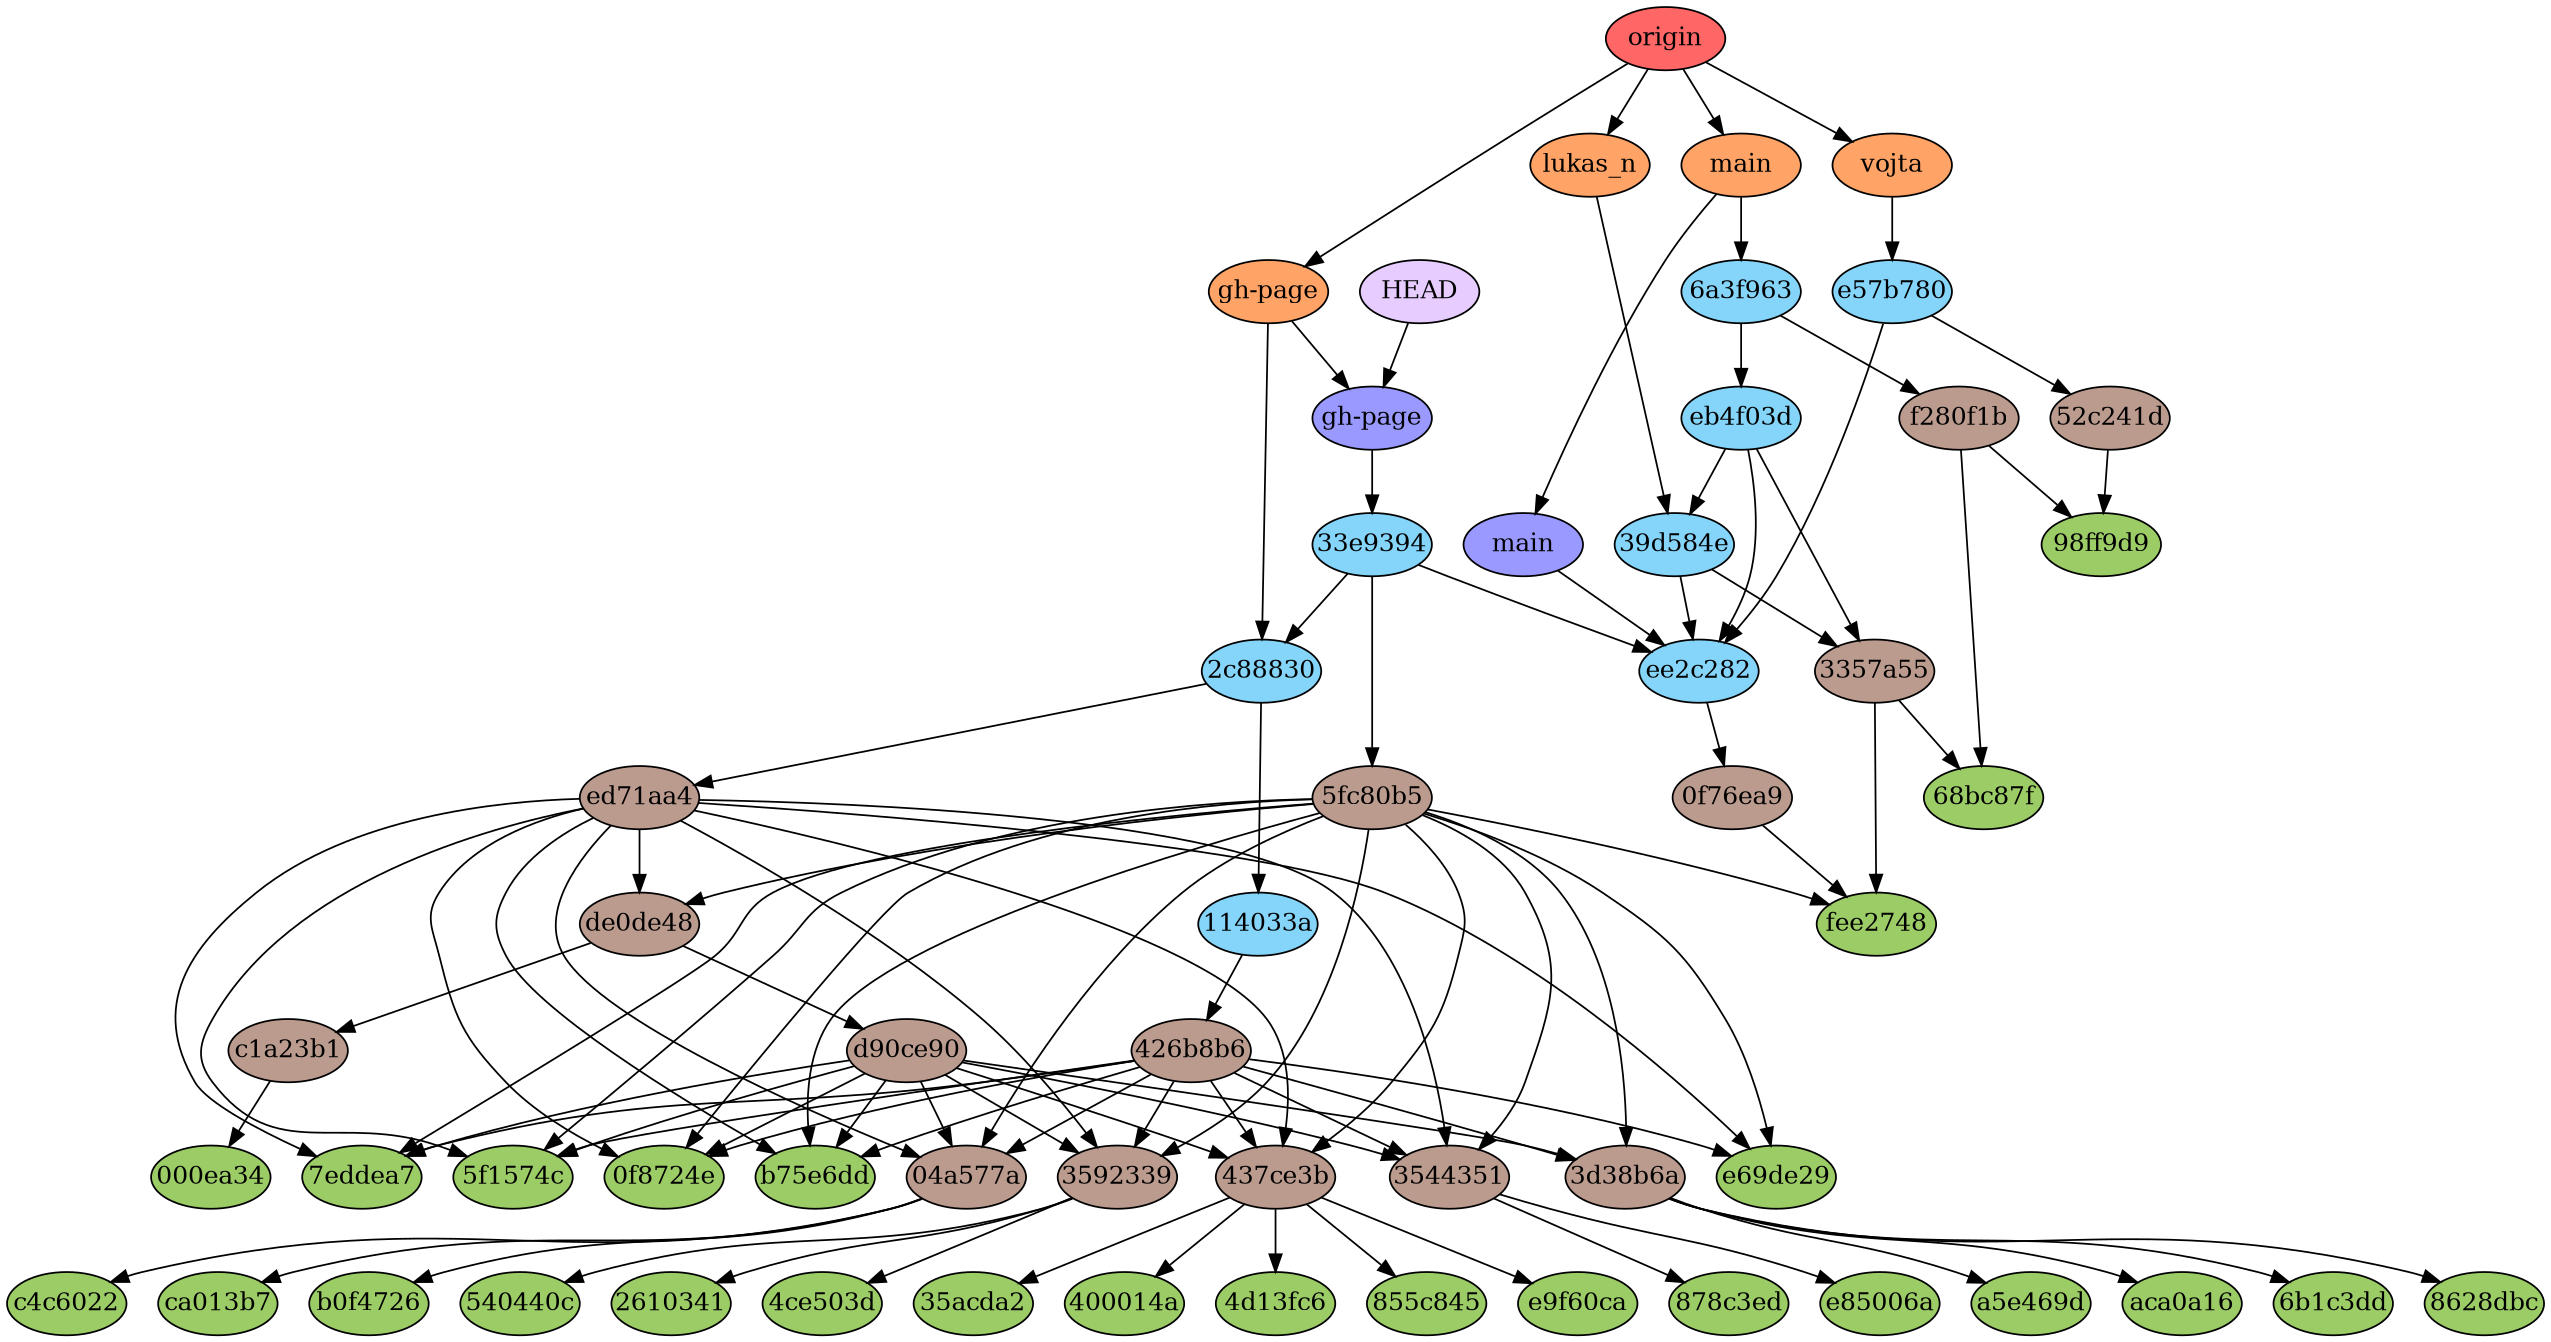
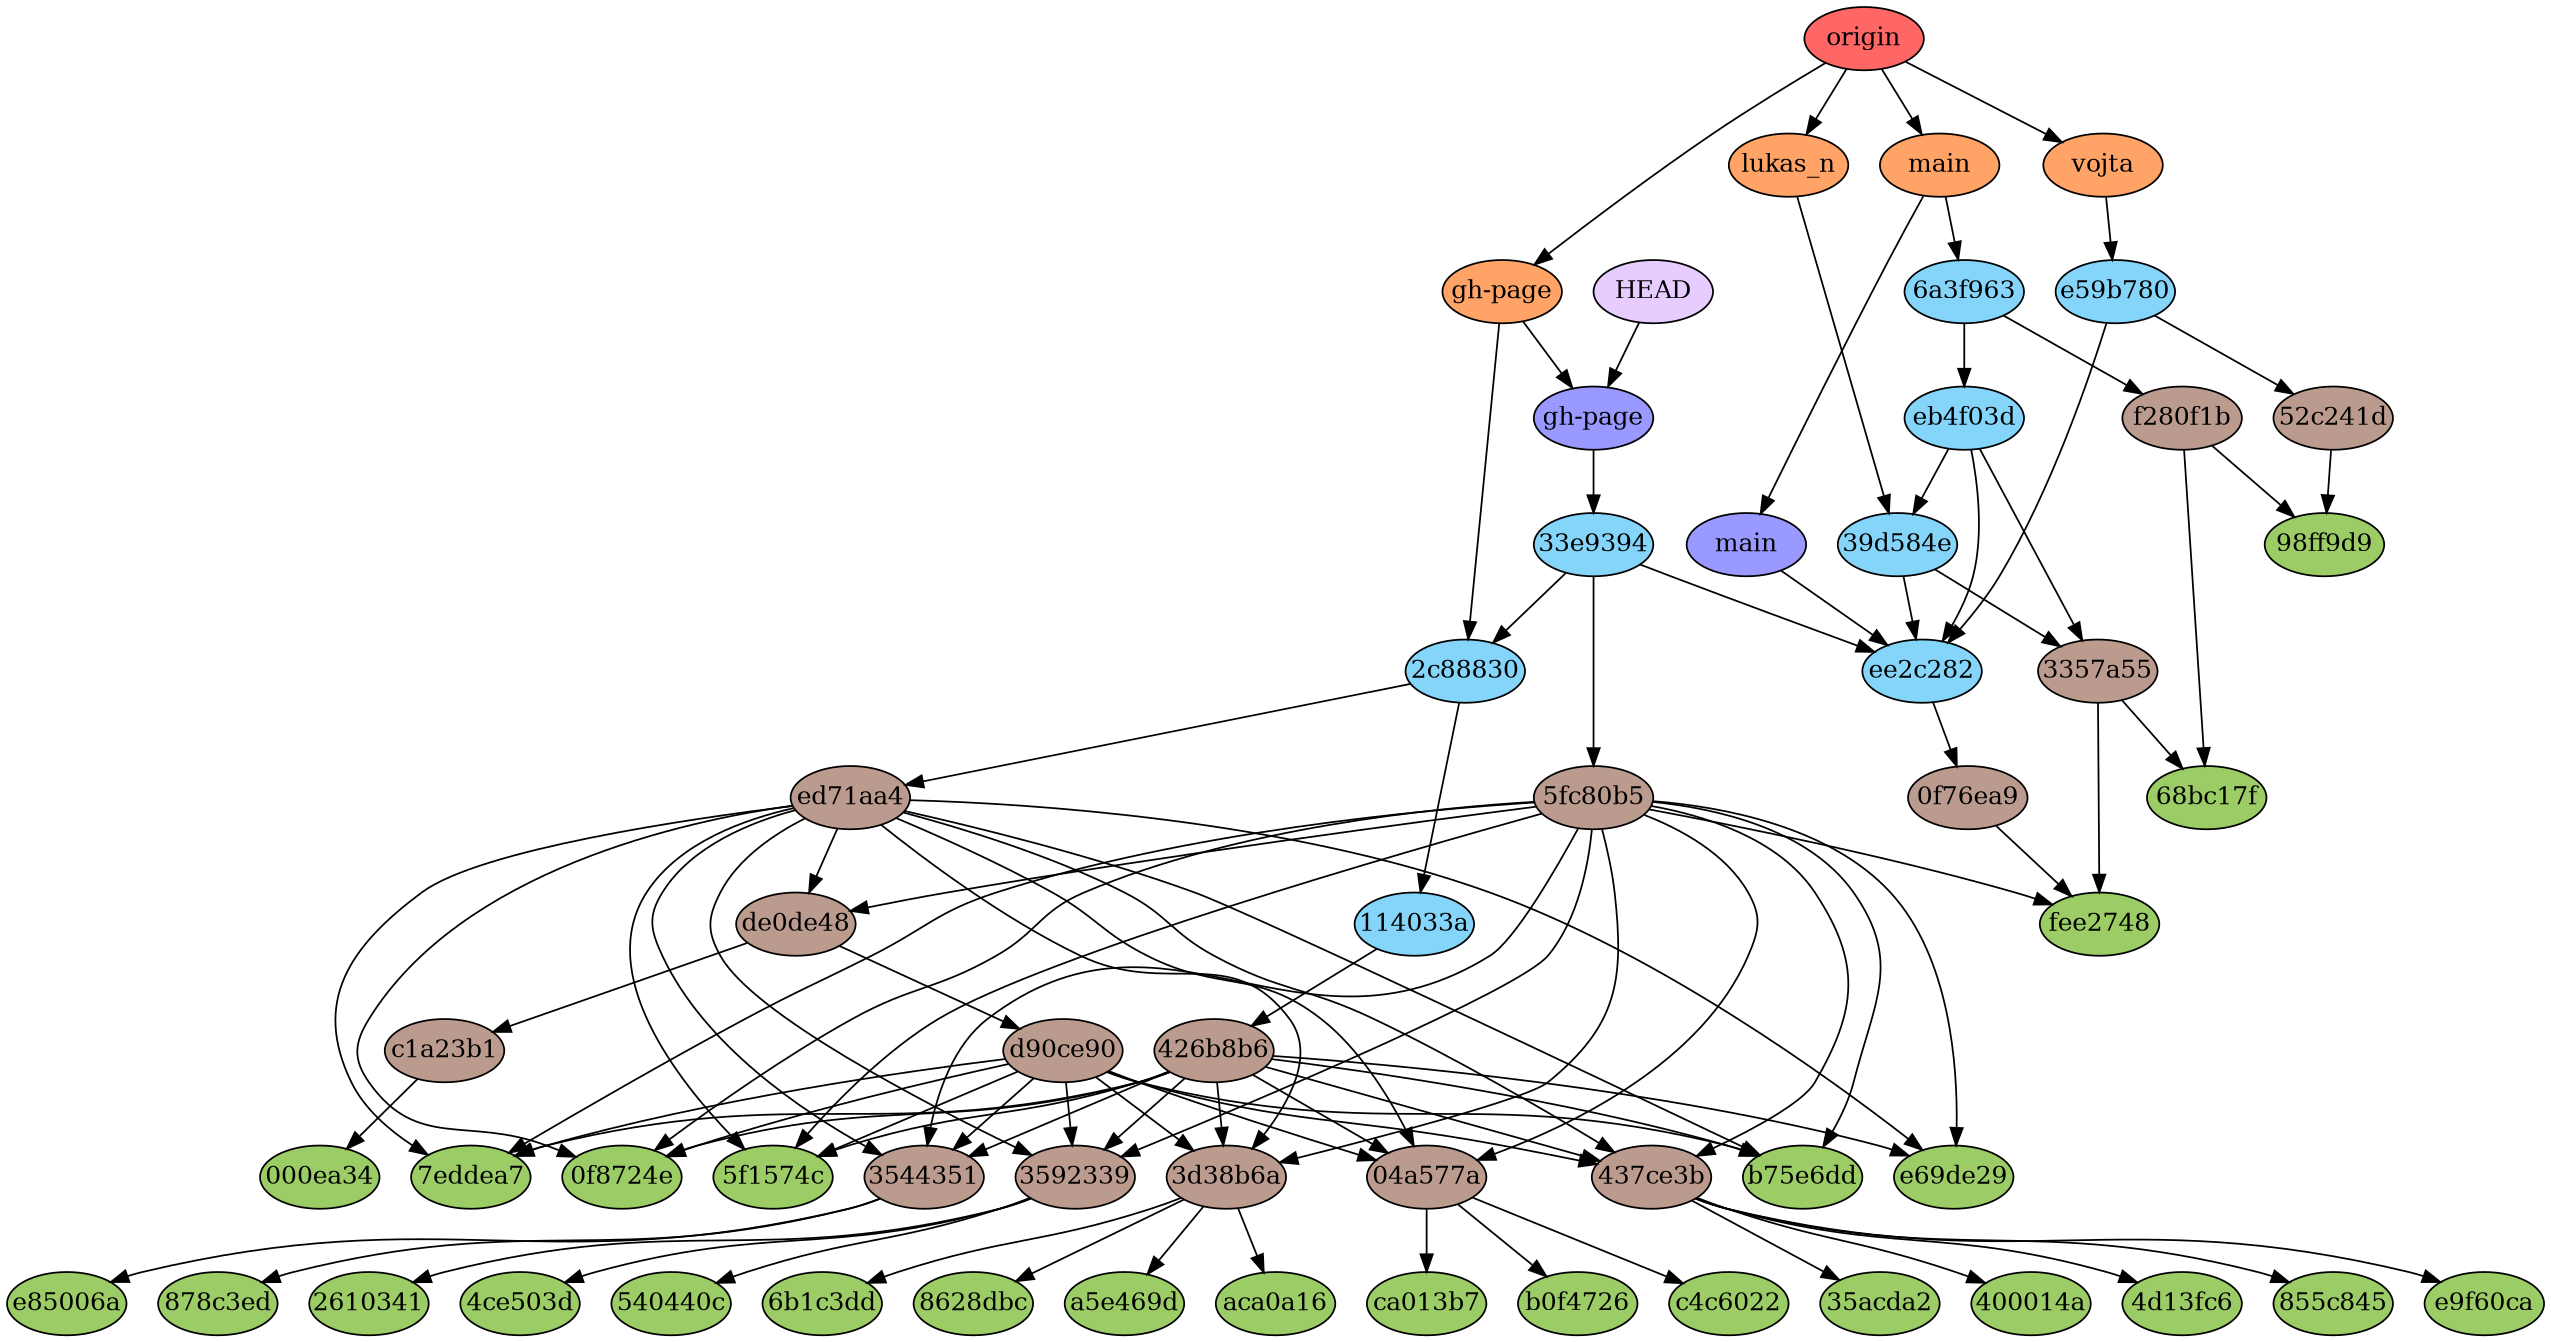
node "e57b780": label "e57b780" -> "e59b780"
node "68bc87f": label "68bc87f" -> "68bc17f"
edge "ed71aa4" -> "3d38b6a": added
